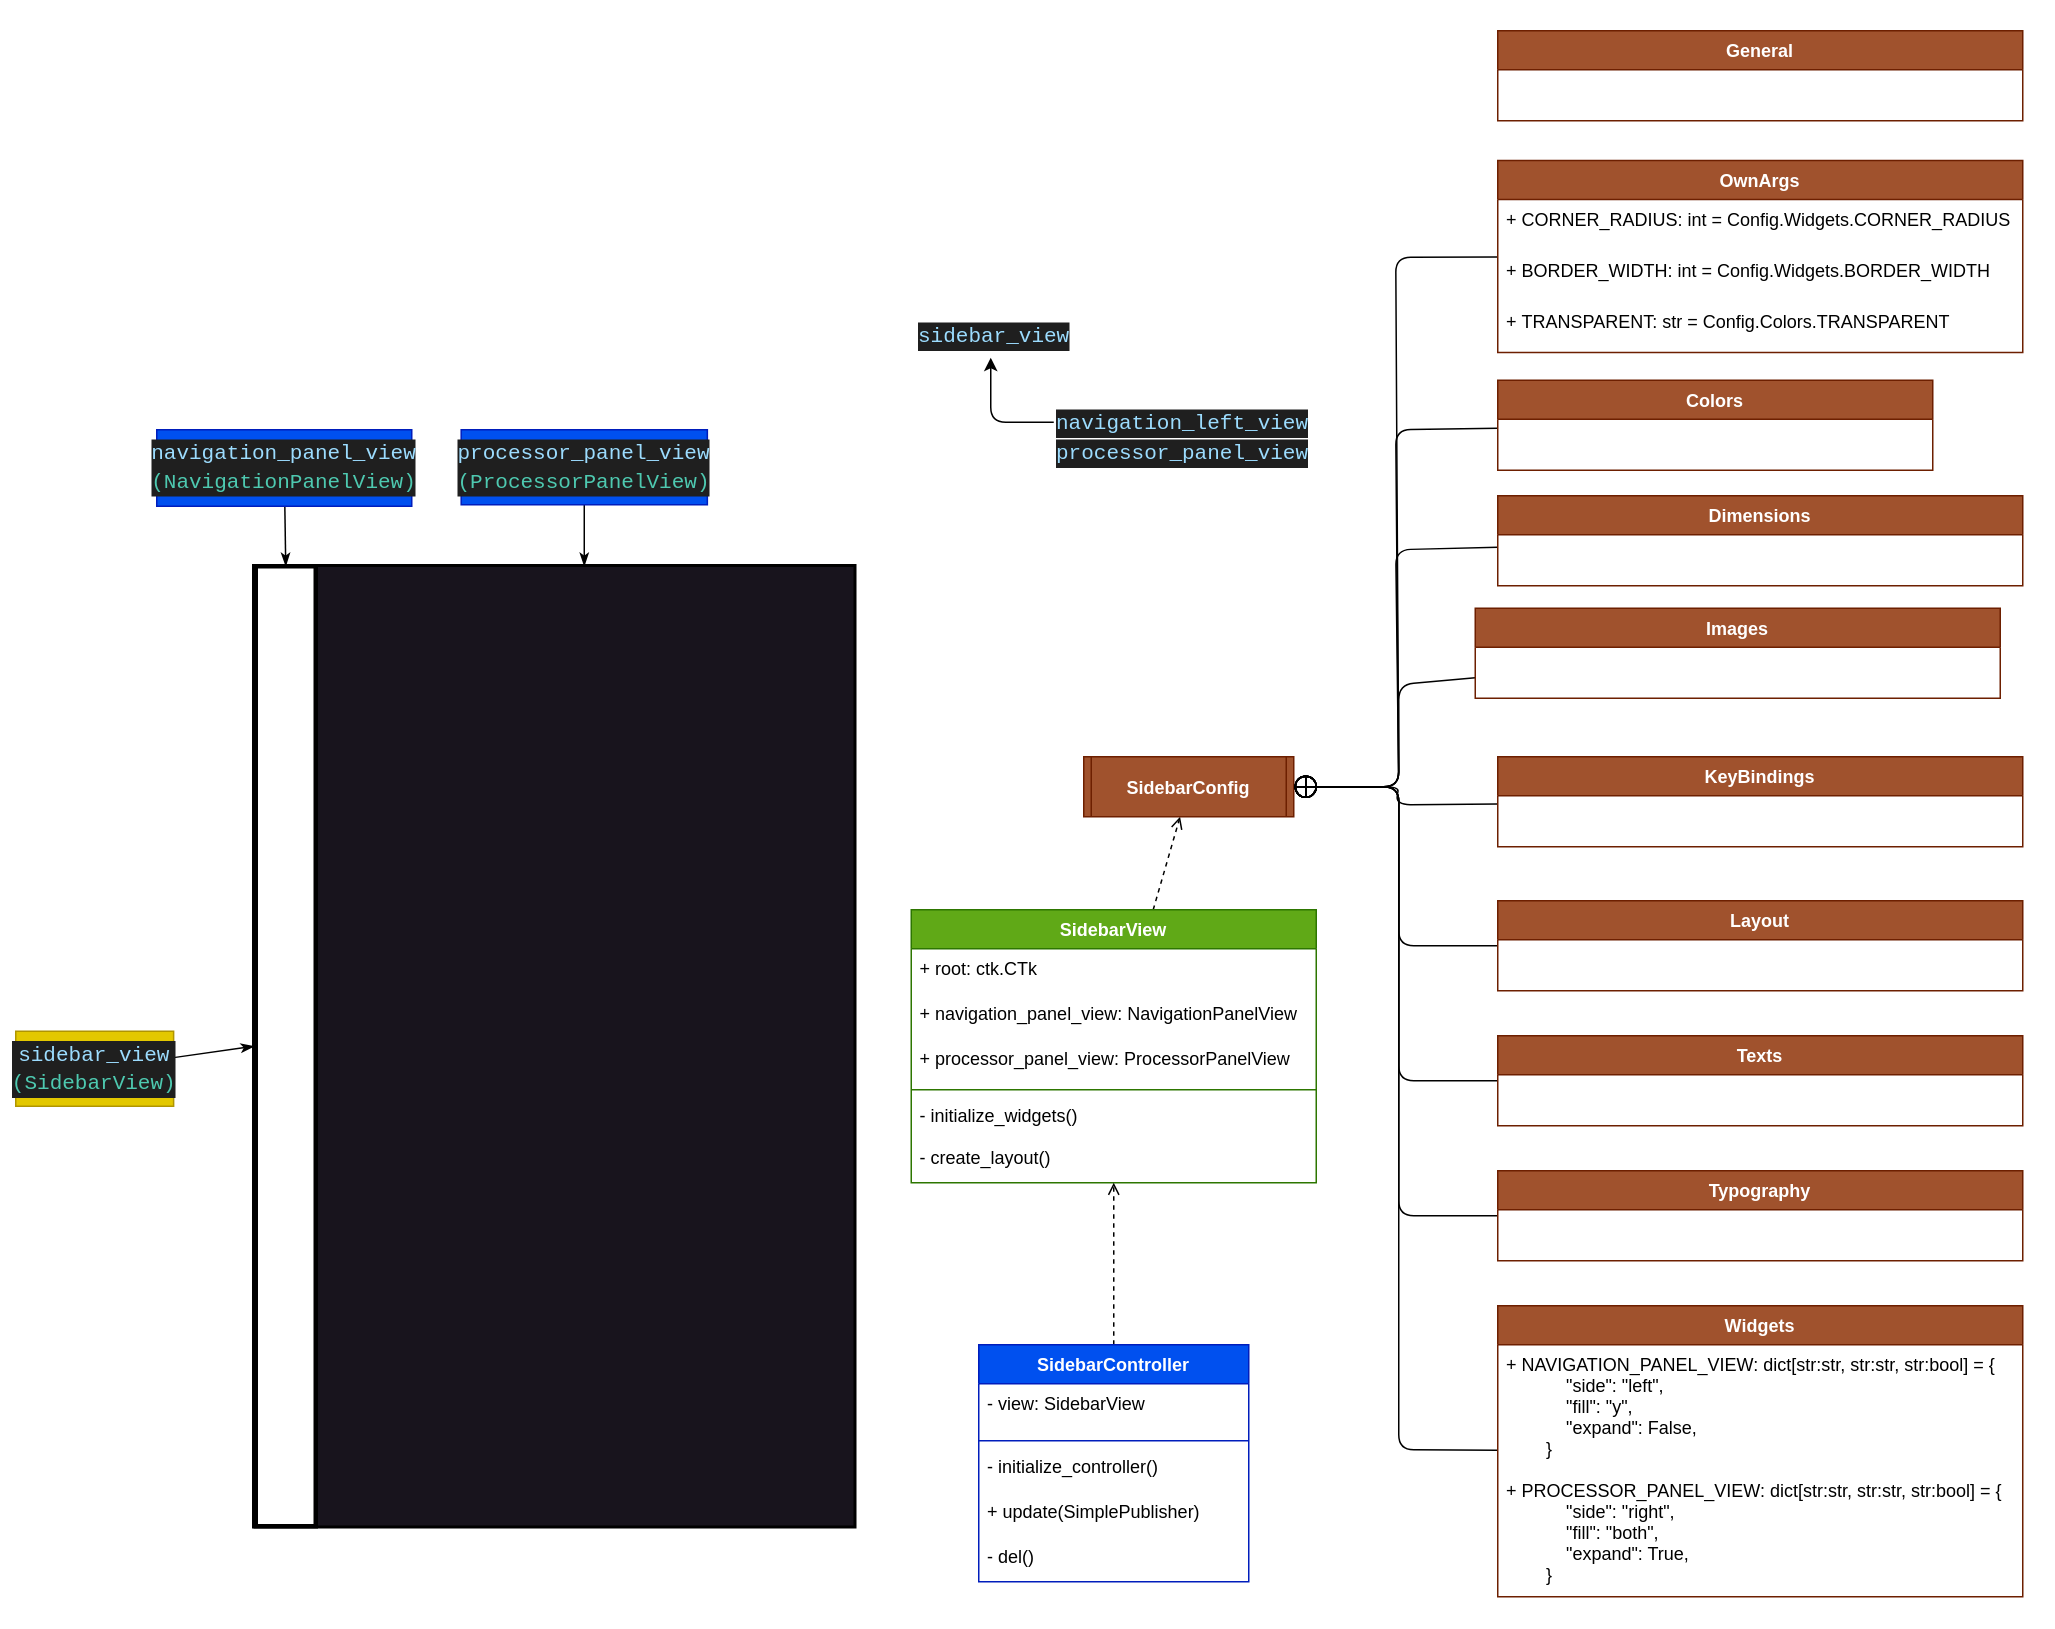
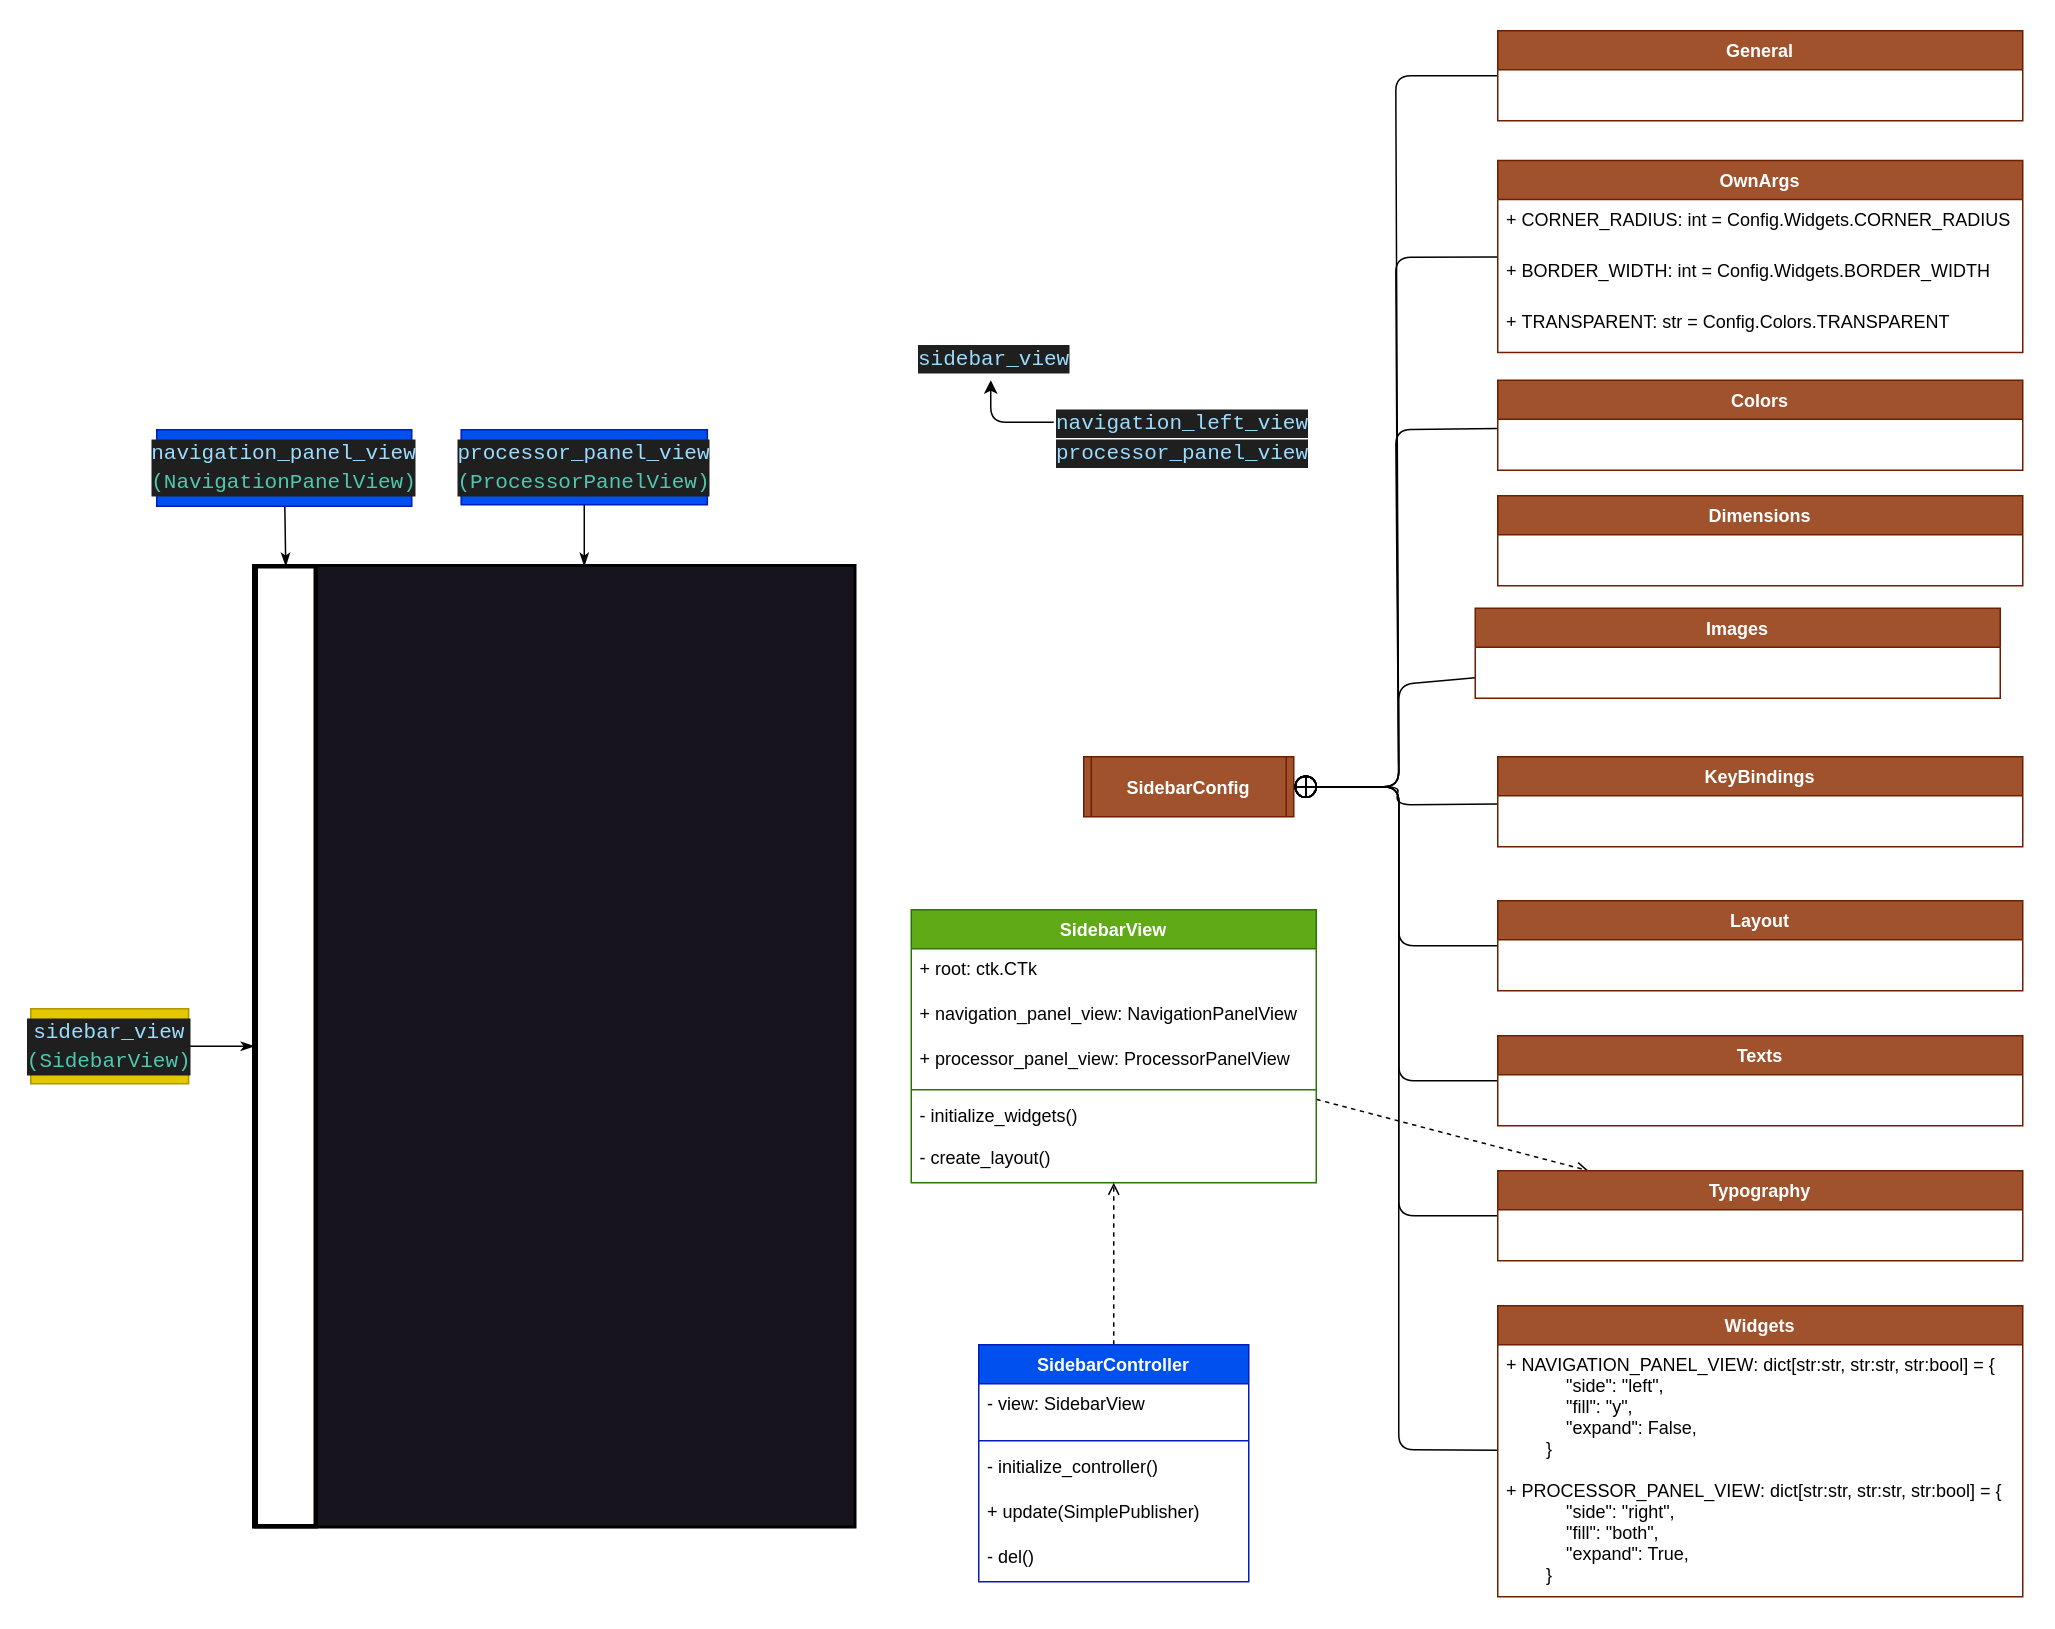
edge "General" -> "SidebarConfig": added
node "sidebar_view": moved (991, 335) -> (991, 358)
node "Colors": size 435x90 -> 525x90
edge "Dimensions" -> "SidebarConfig": removed
edge "SidebarView" -> "SidebarConfig": now "SidebarView" -> "Typography"
node "sidebar_view (SidebarView)": moved (95, 1069) -> (110, 1046)
